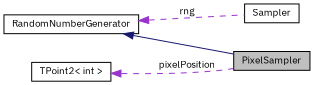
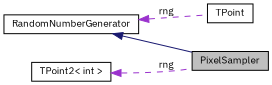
node "Sampler": label "Sampler" -> "TPoint"
edge "PixelSampler" -> "TPoint2< int >": label " pixelPosition" -> " rng"
